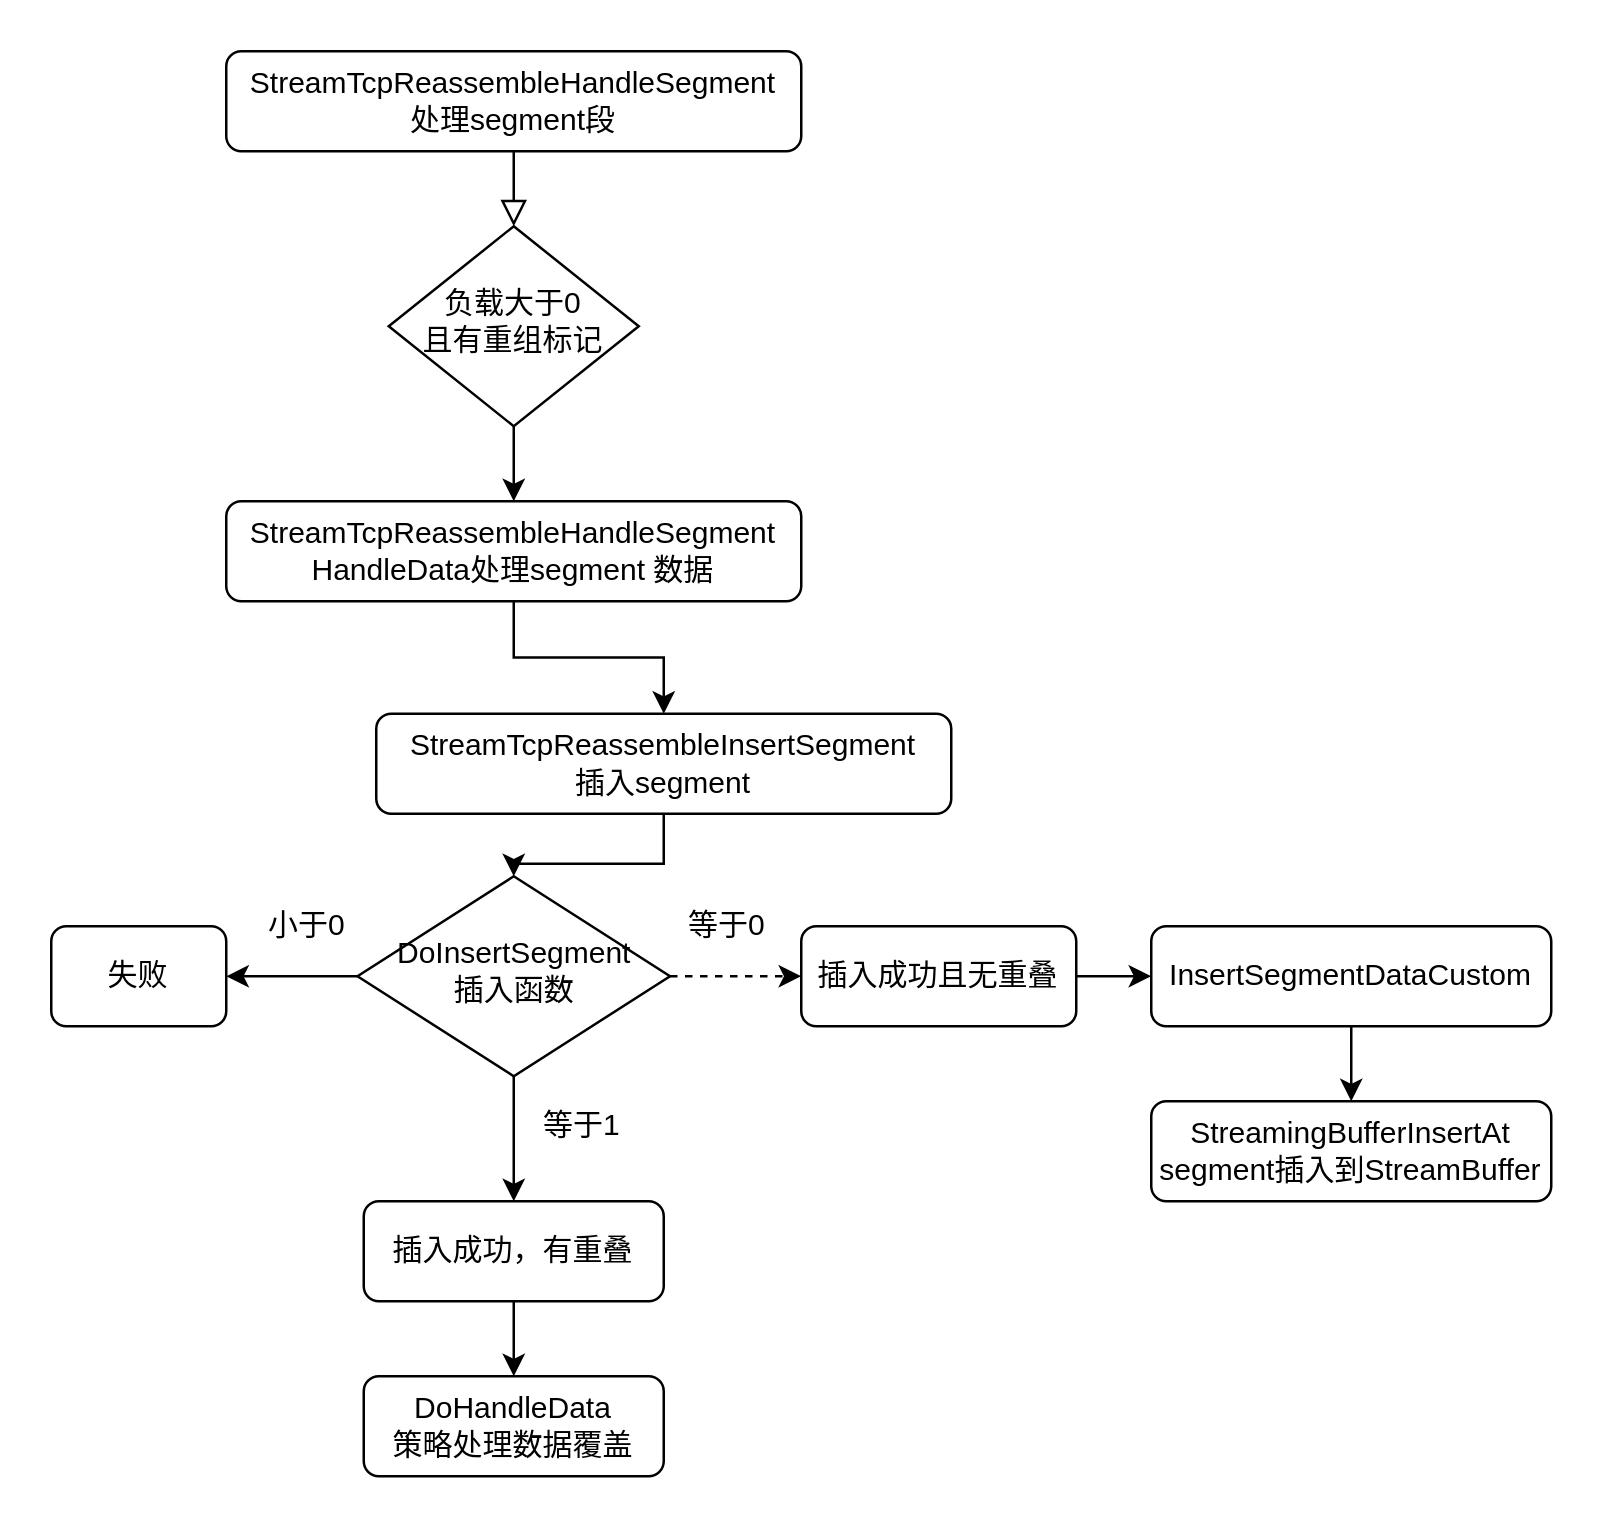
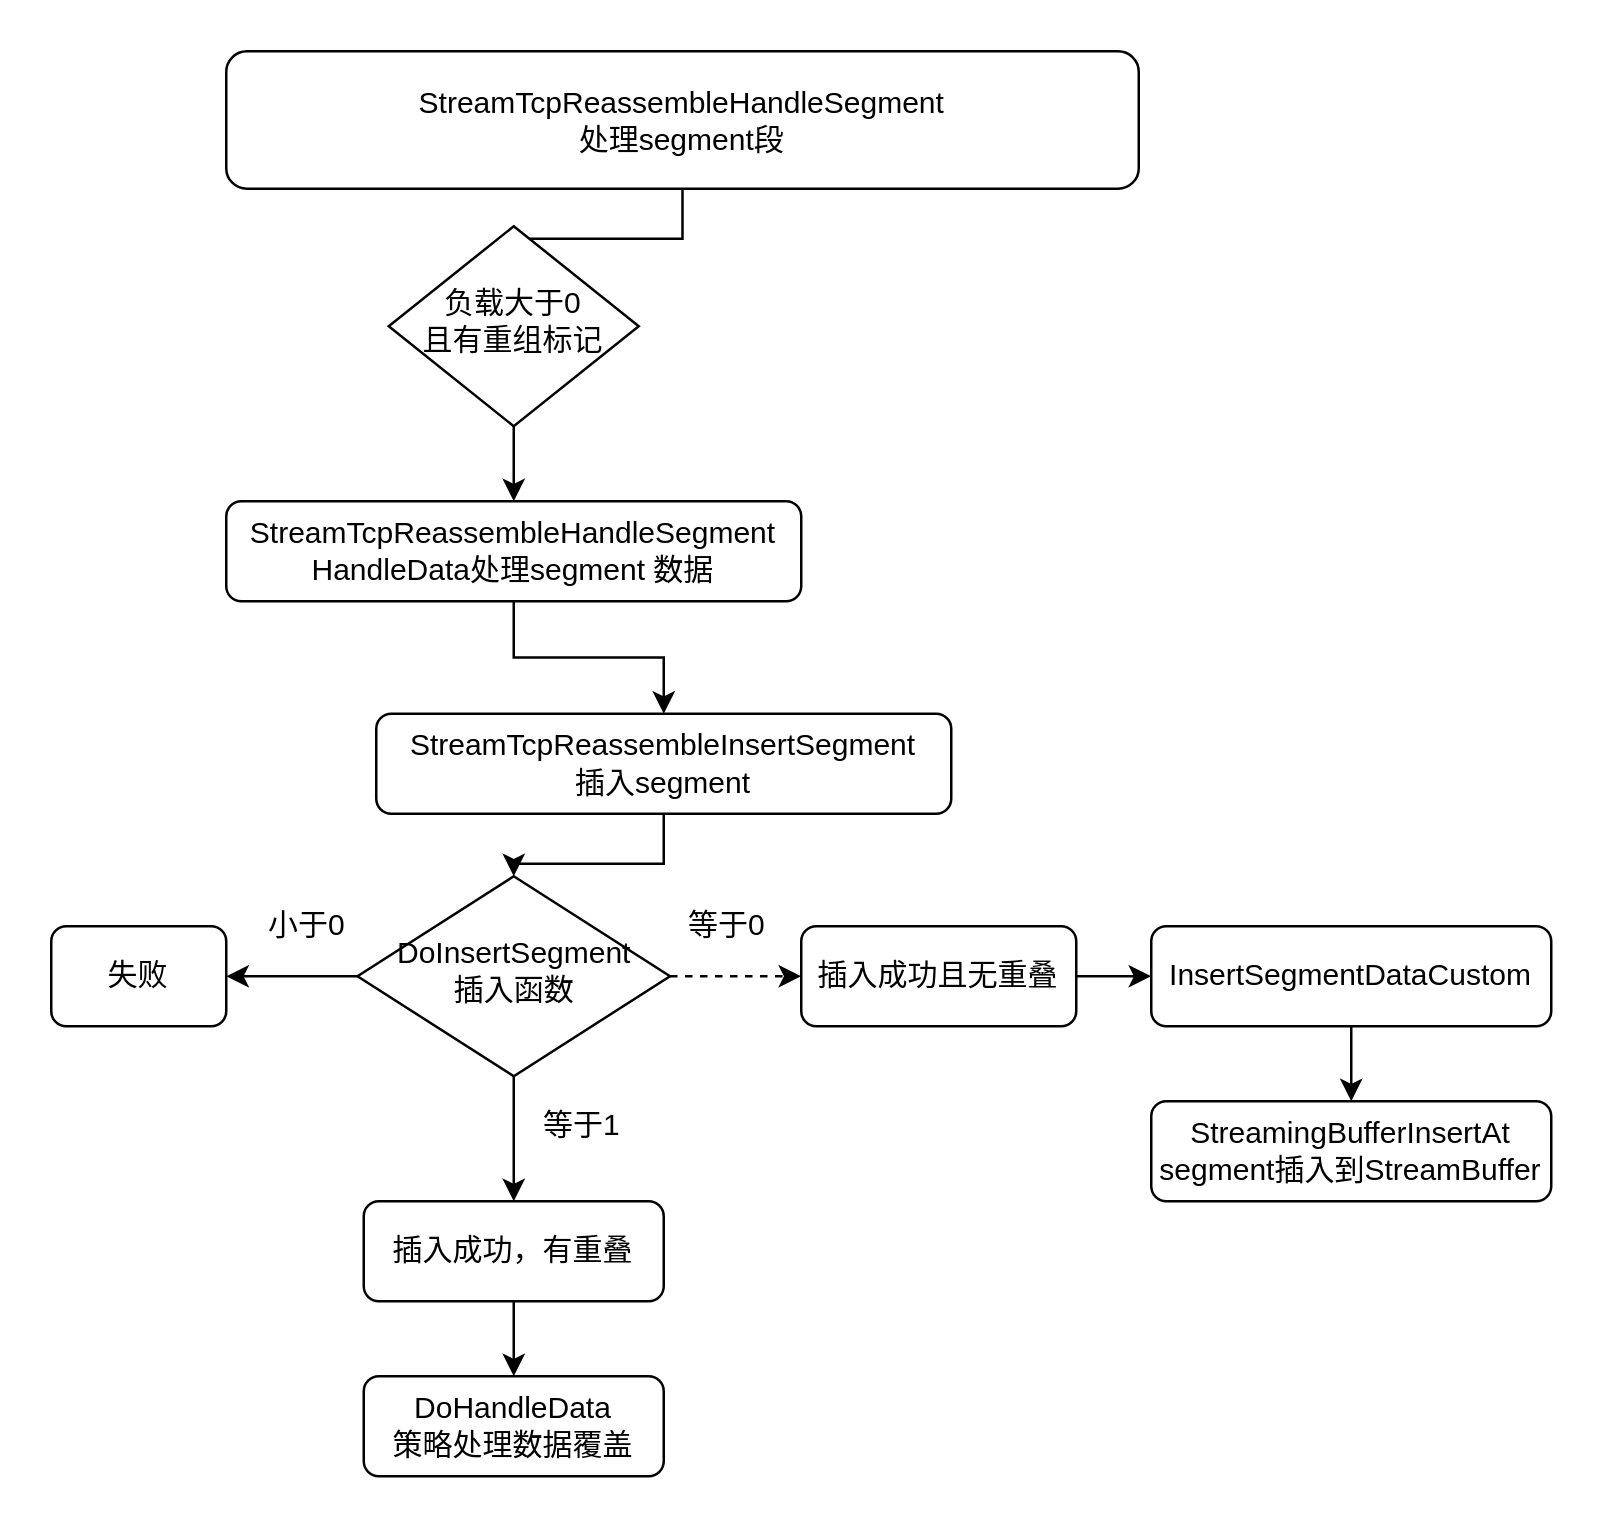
node "StreamTcpReassembleHandleSegment 处理segment段": size 575x100 -> 913x138
